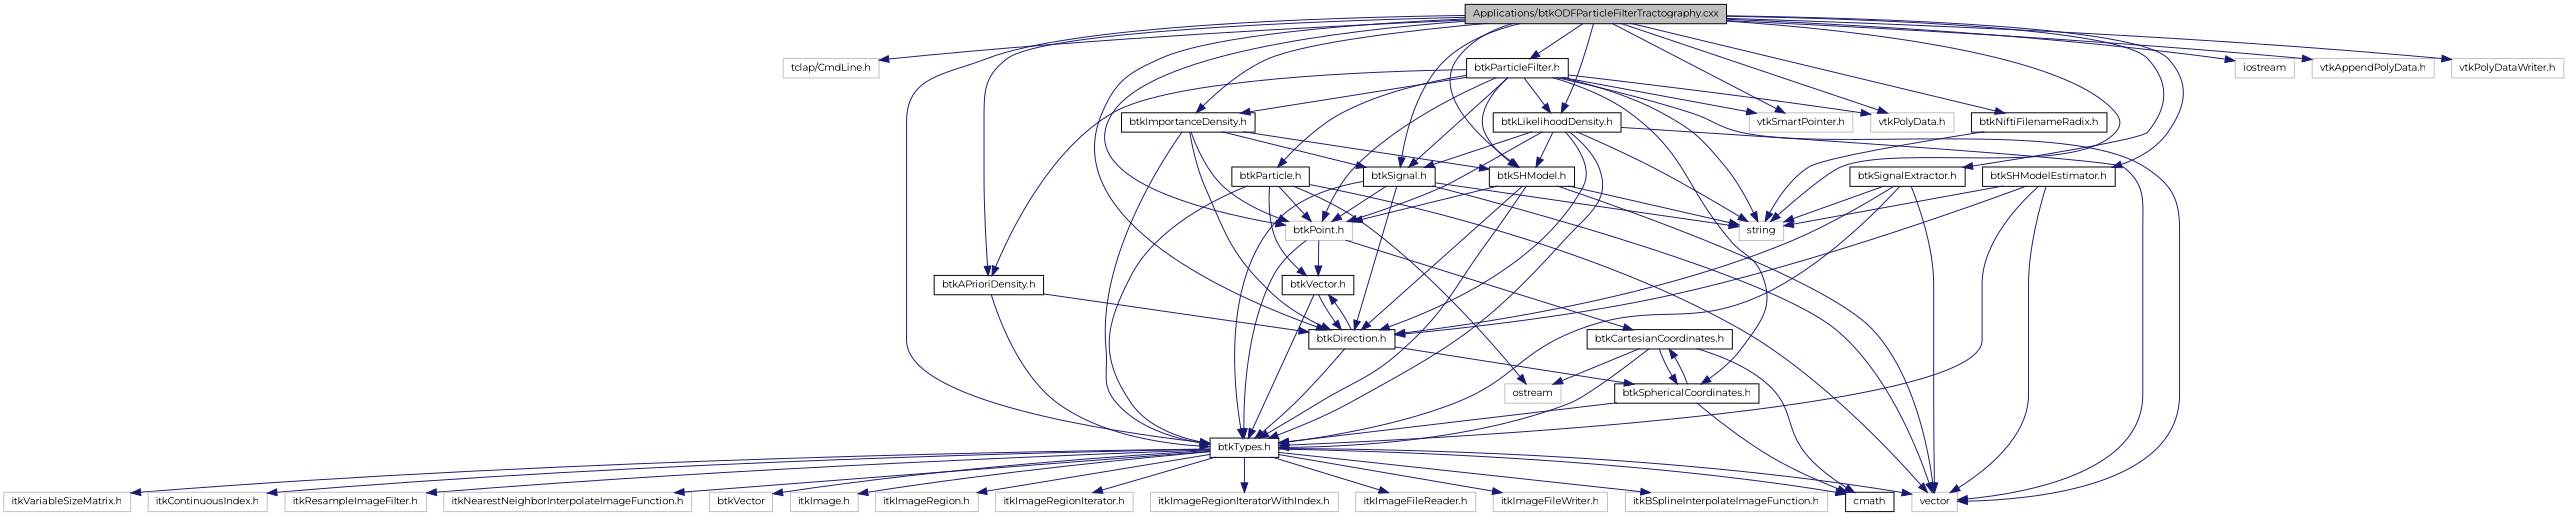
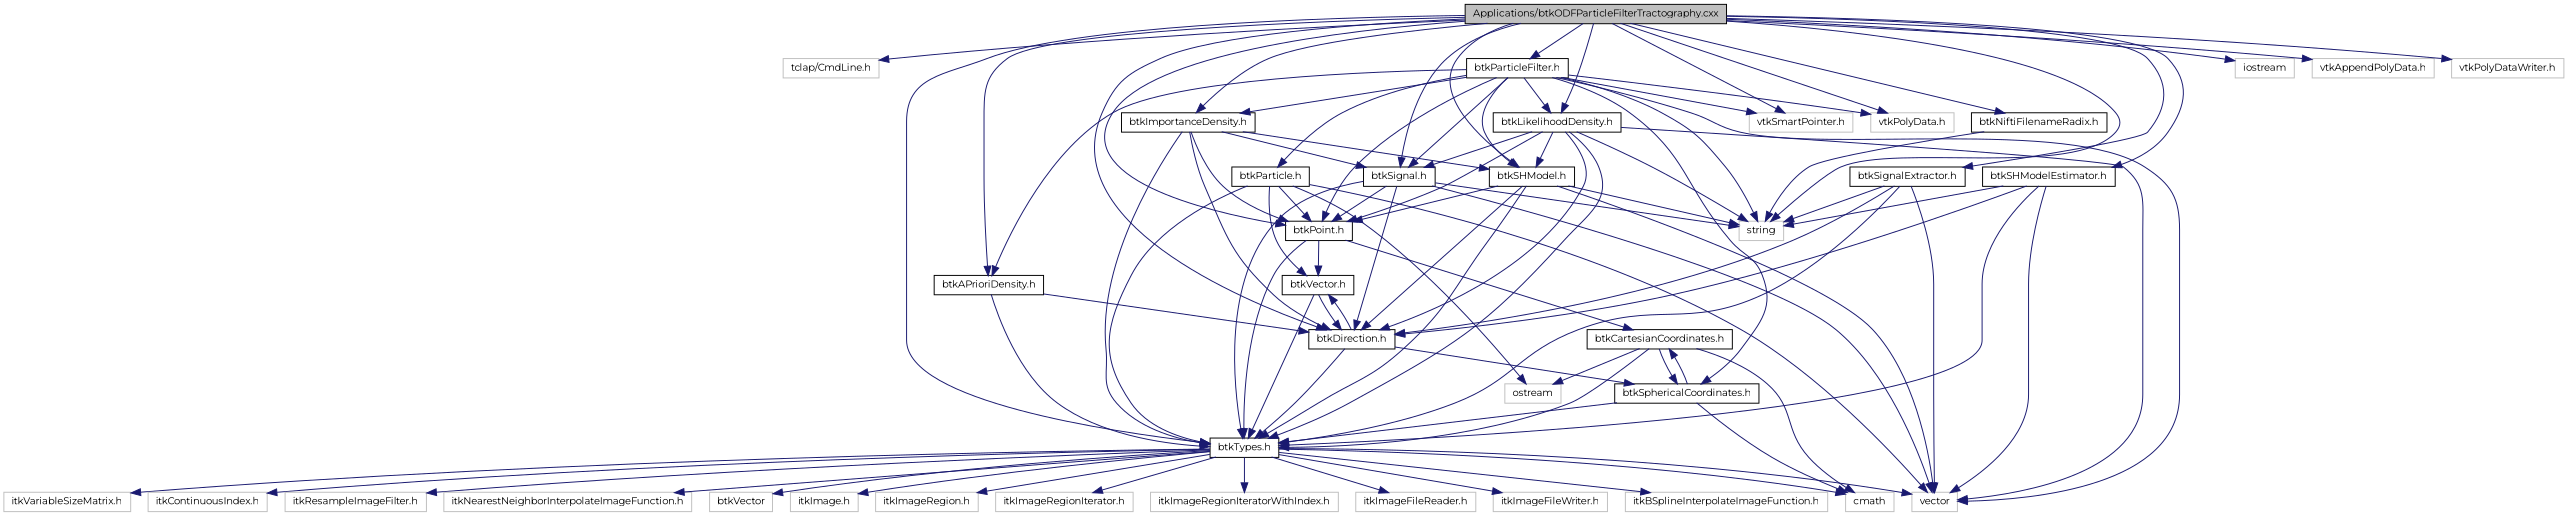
node "btkPoint.h": color grey75 -> black
node "cmath": color black -> grey75
